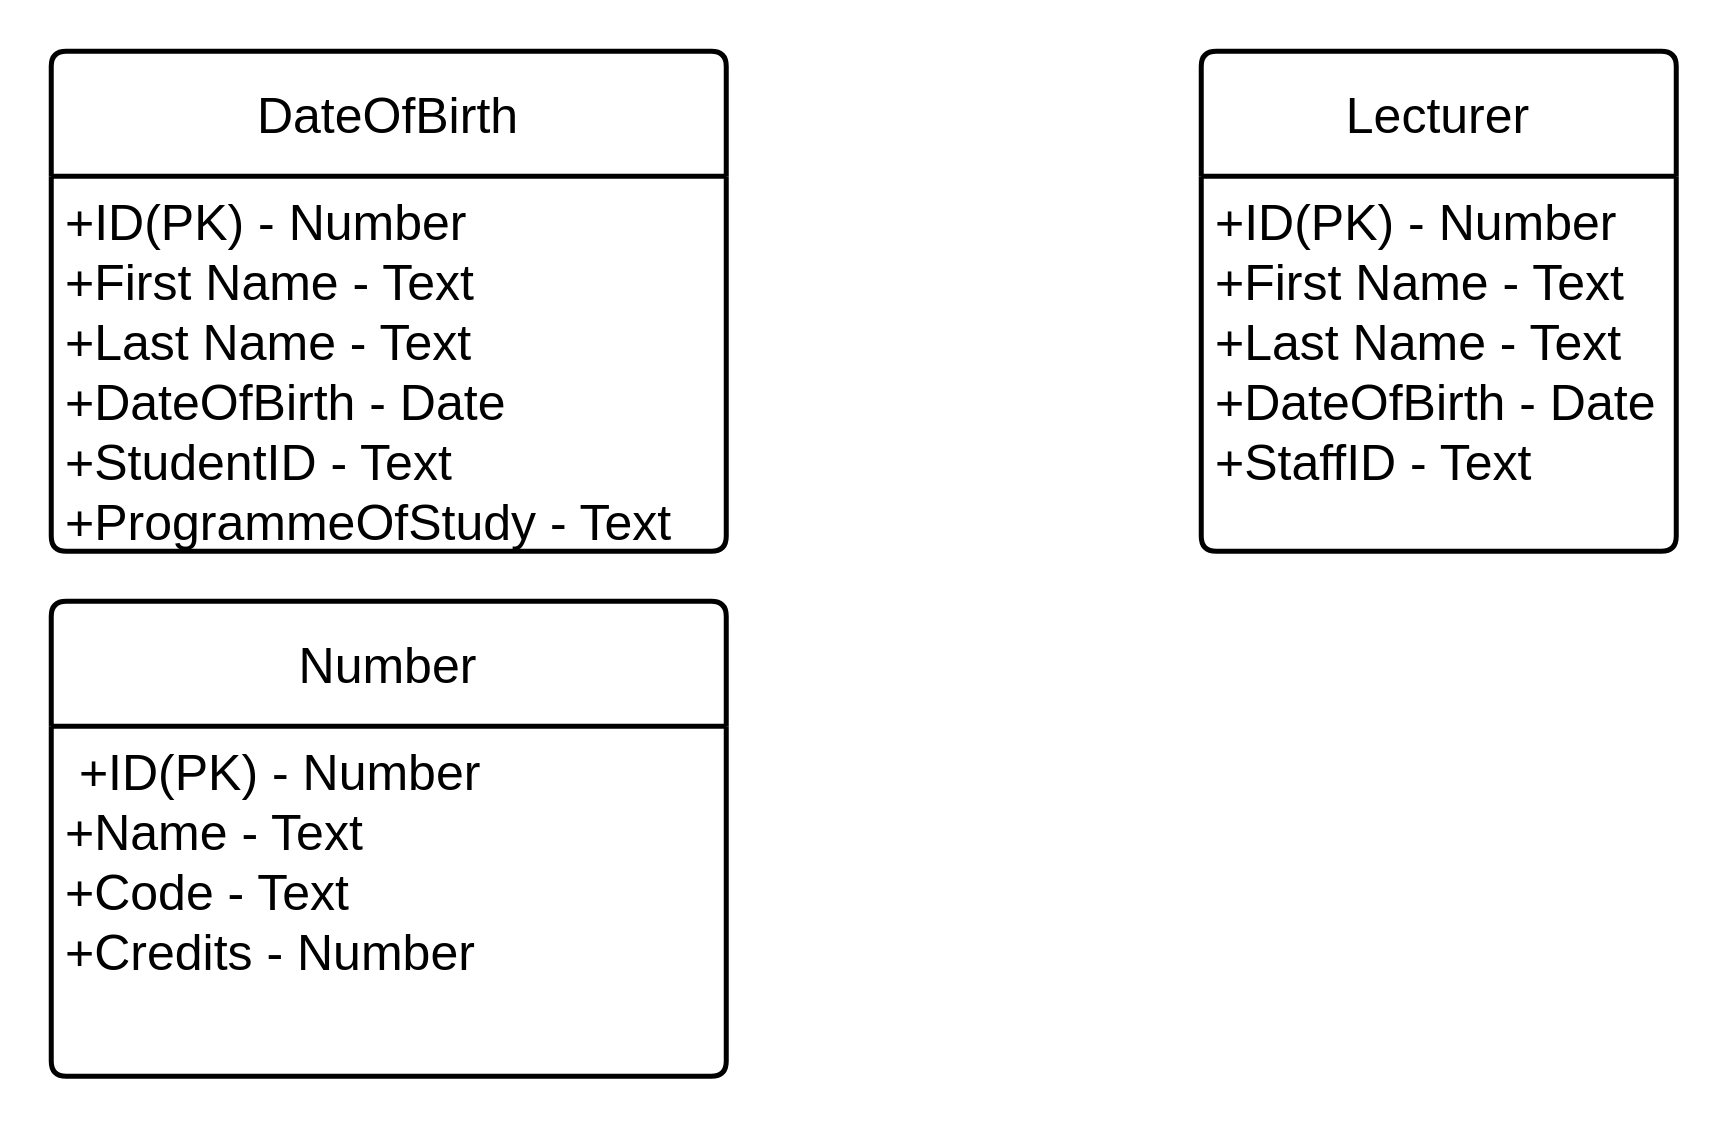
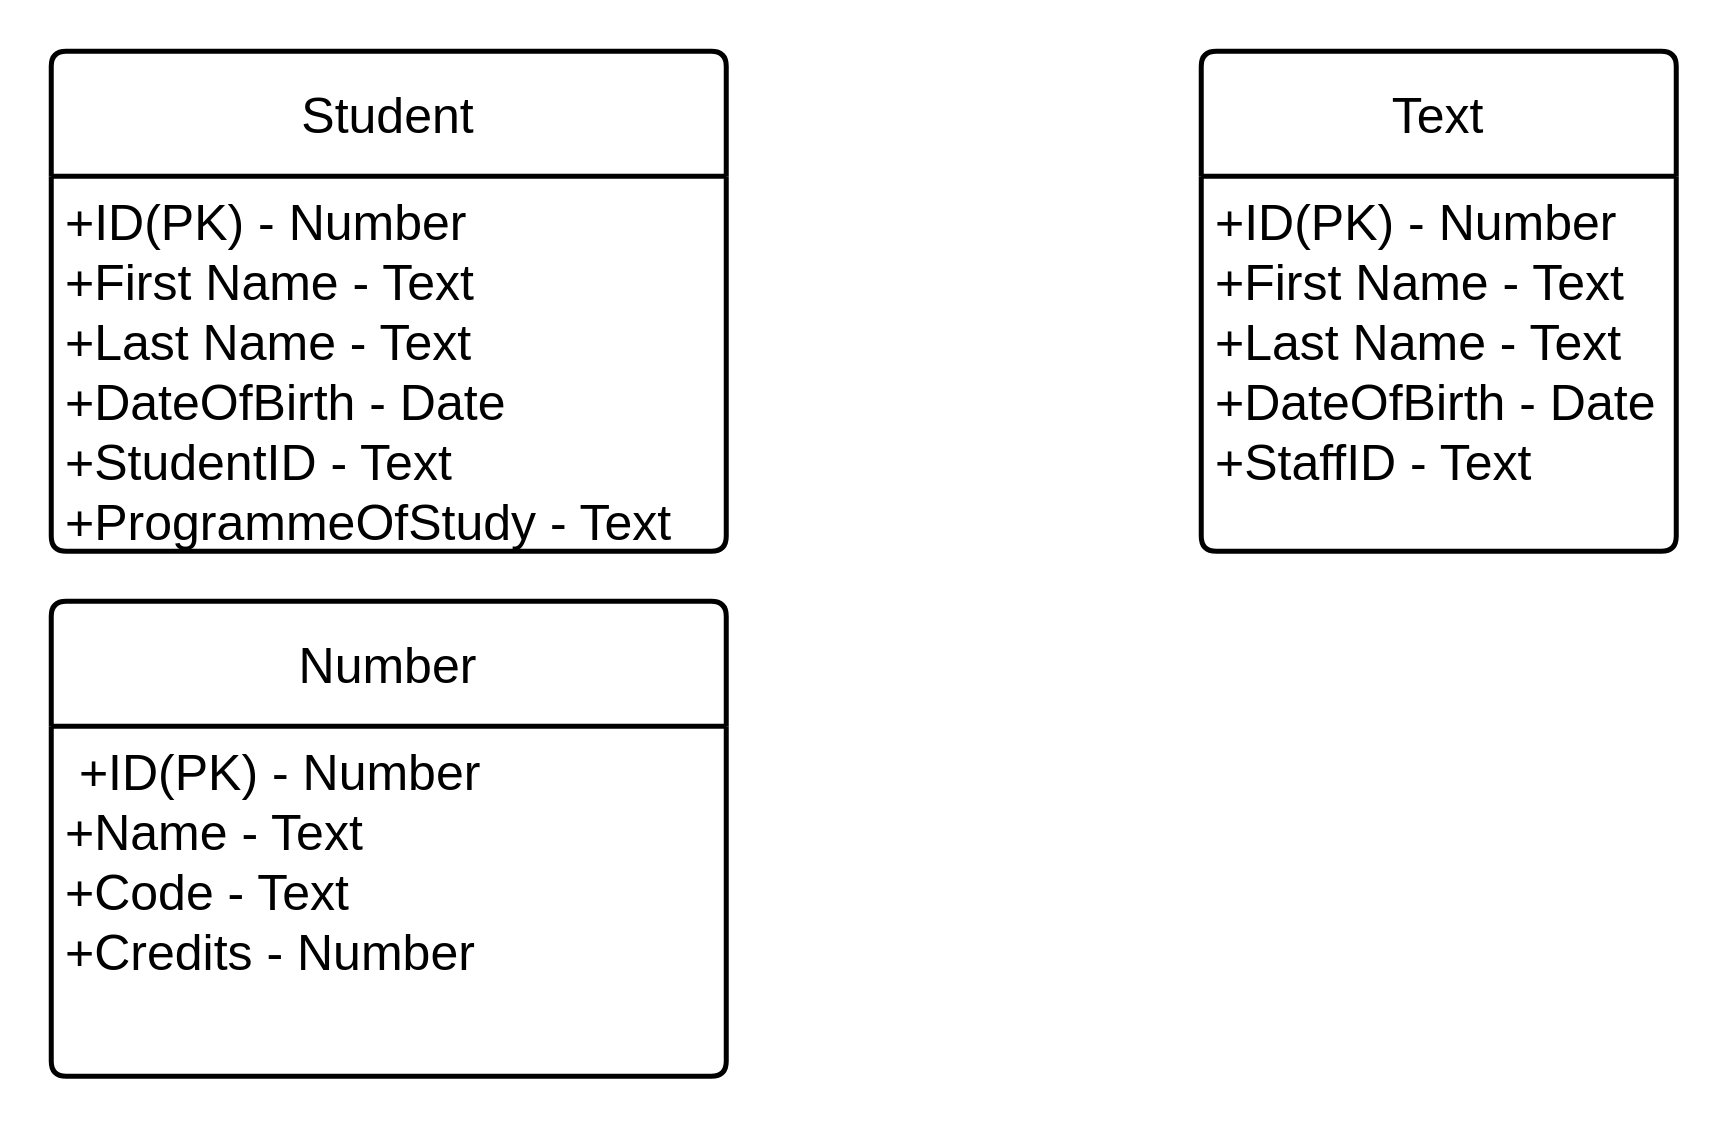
node "DateOfBirth": label "DateOfBirth" -> "Student"
node "Lecturer": label "Lecturer" -> "Text"
